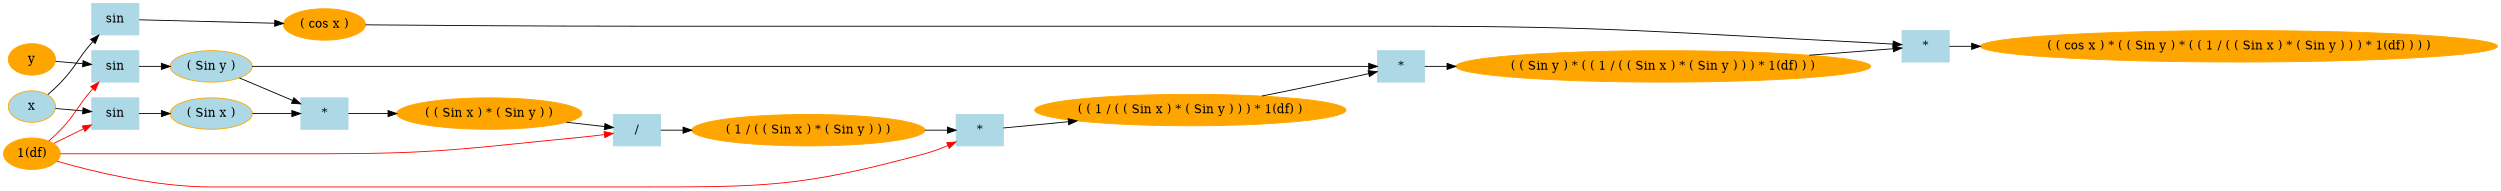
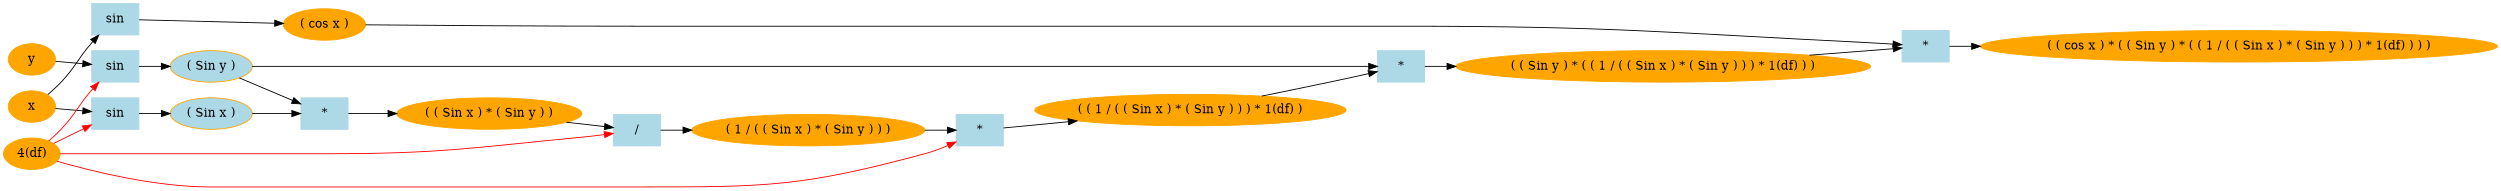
node "x": fillcolor lightblue -> orange
node "1(df)": label "1(df)" -> "4(df)"
